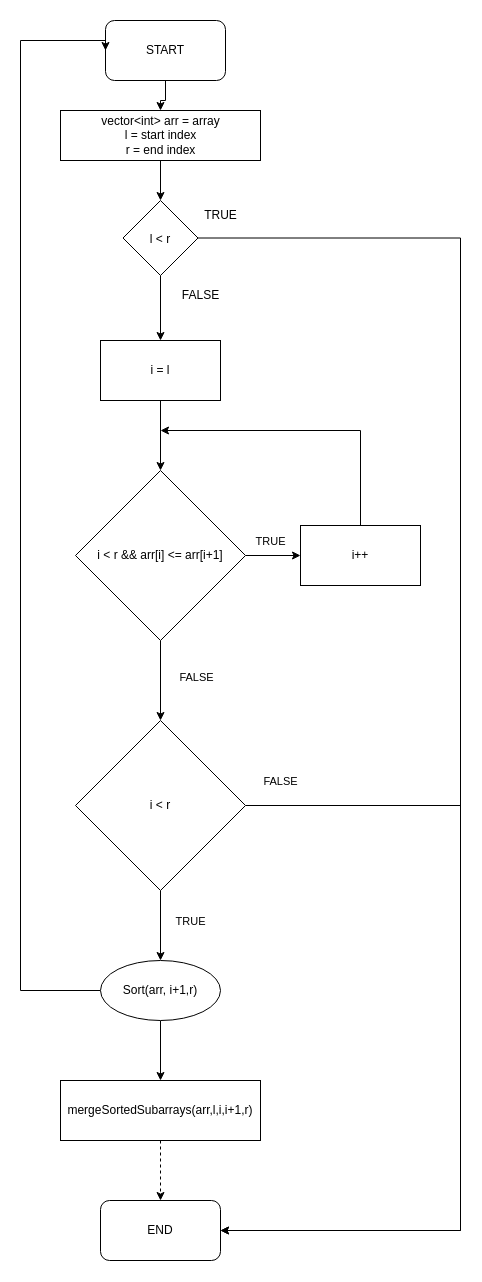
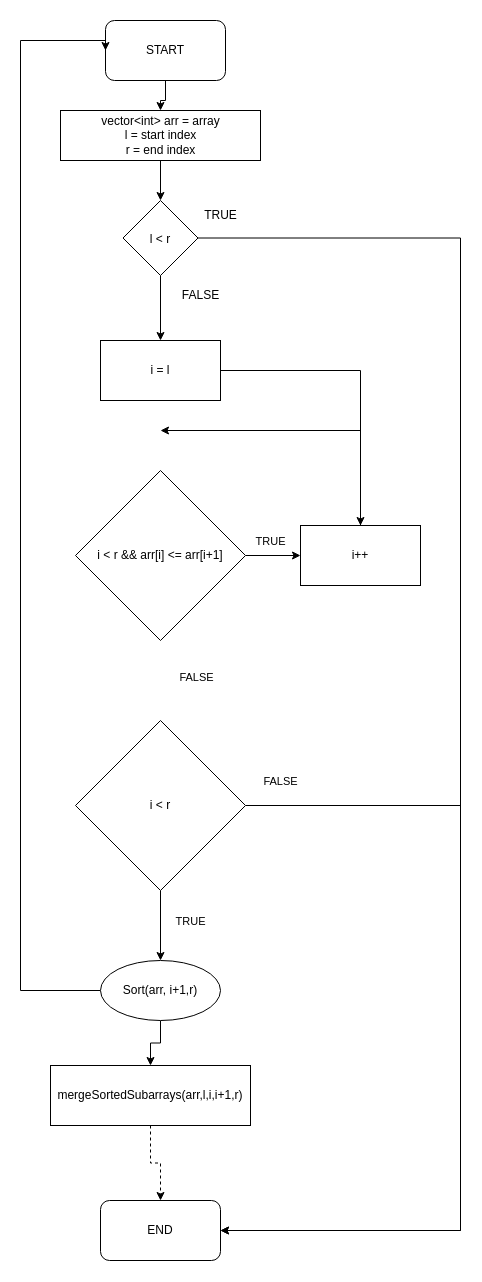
edge "i = l" -> "i < r && arr[i] <= arr[i+1]": now "i = l" -> "i++"
edge "i < r && arr[i] <= arr[i+1]" -> "i < r": removed
node "mergeSortedSubarrays(arr,l,i,i+1,r)": moved (161, 1111) -> (151, 1096)
